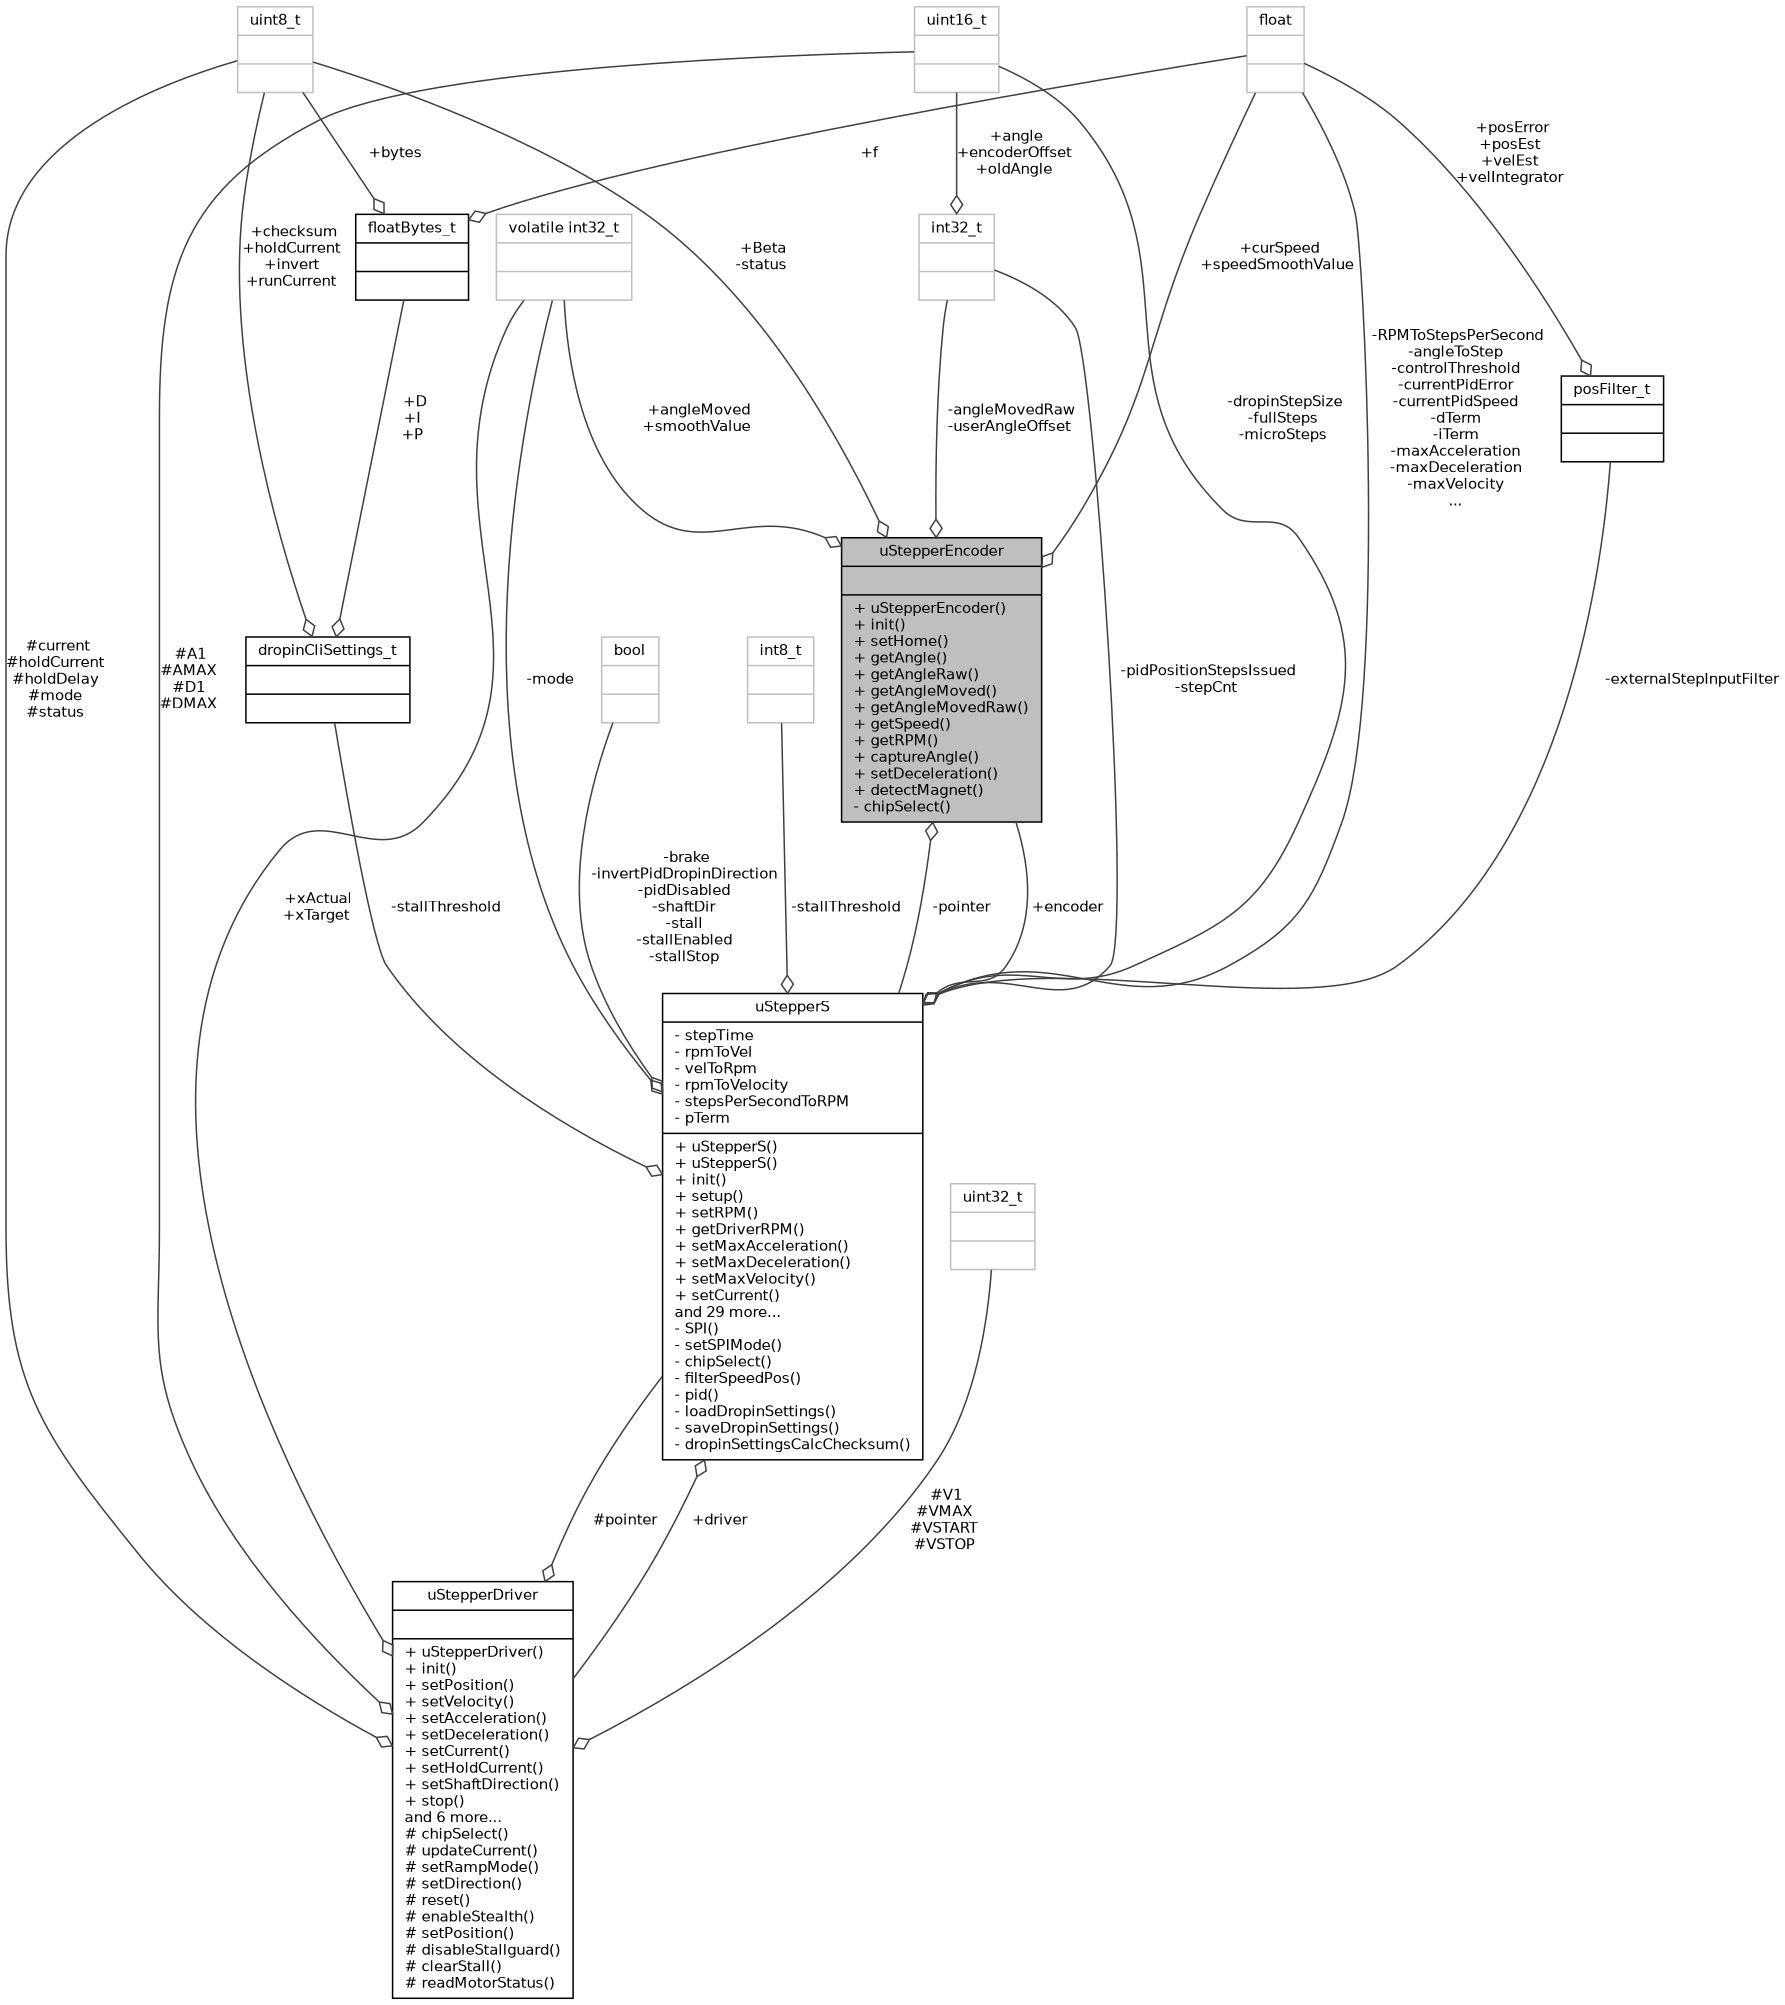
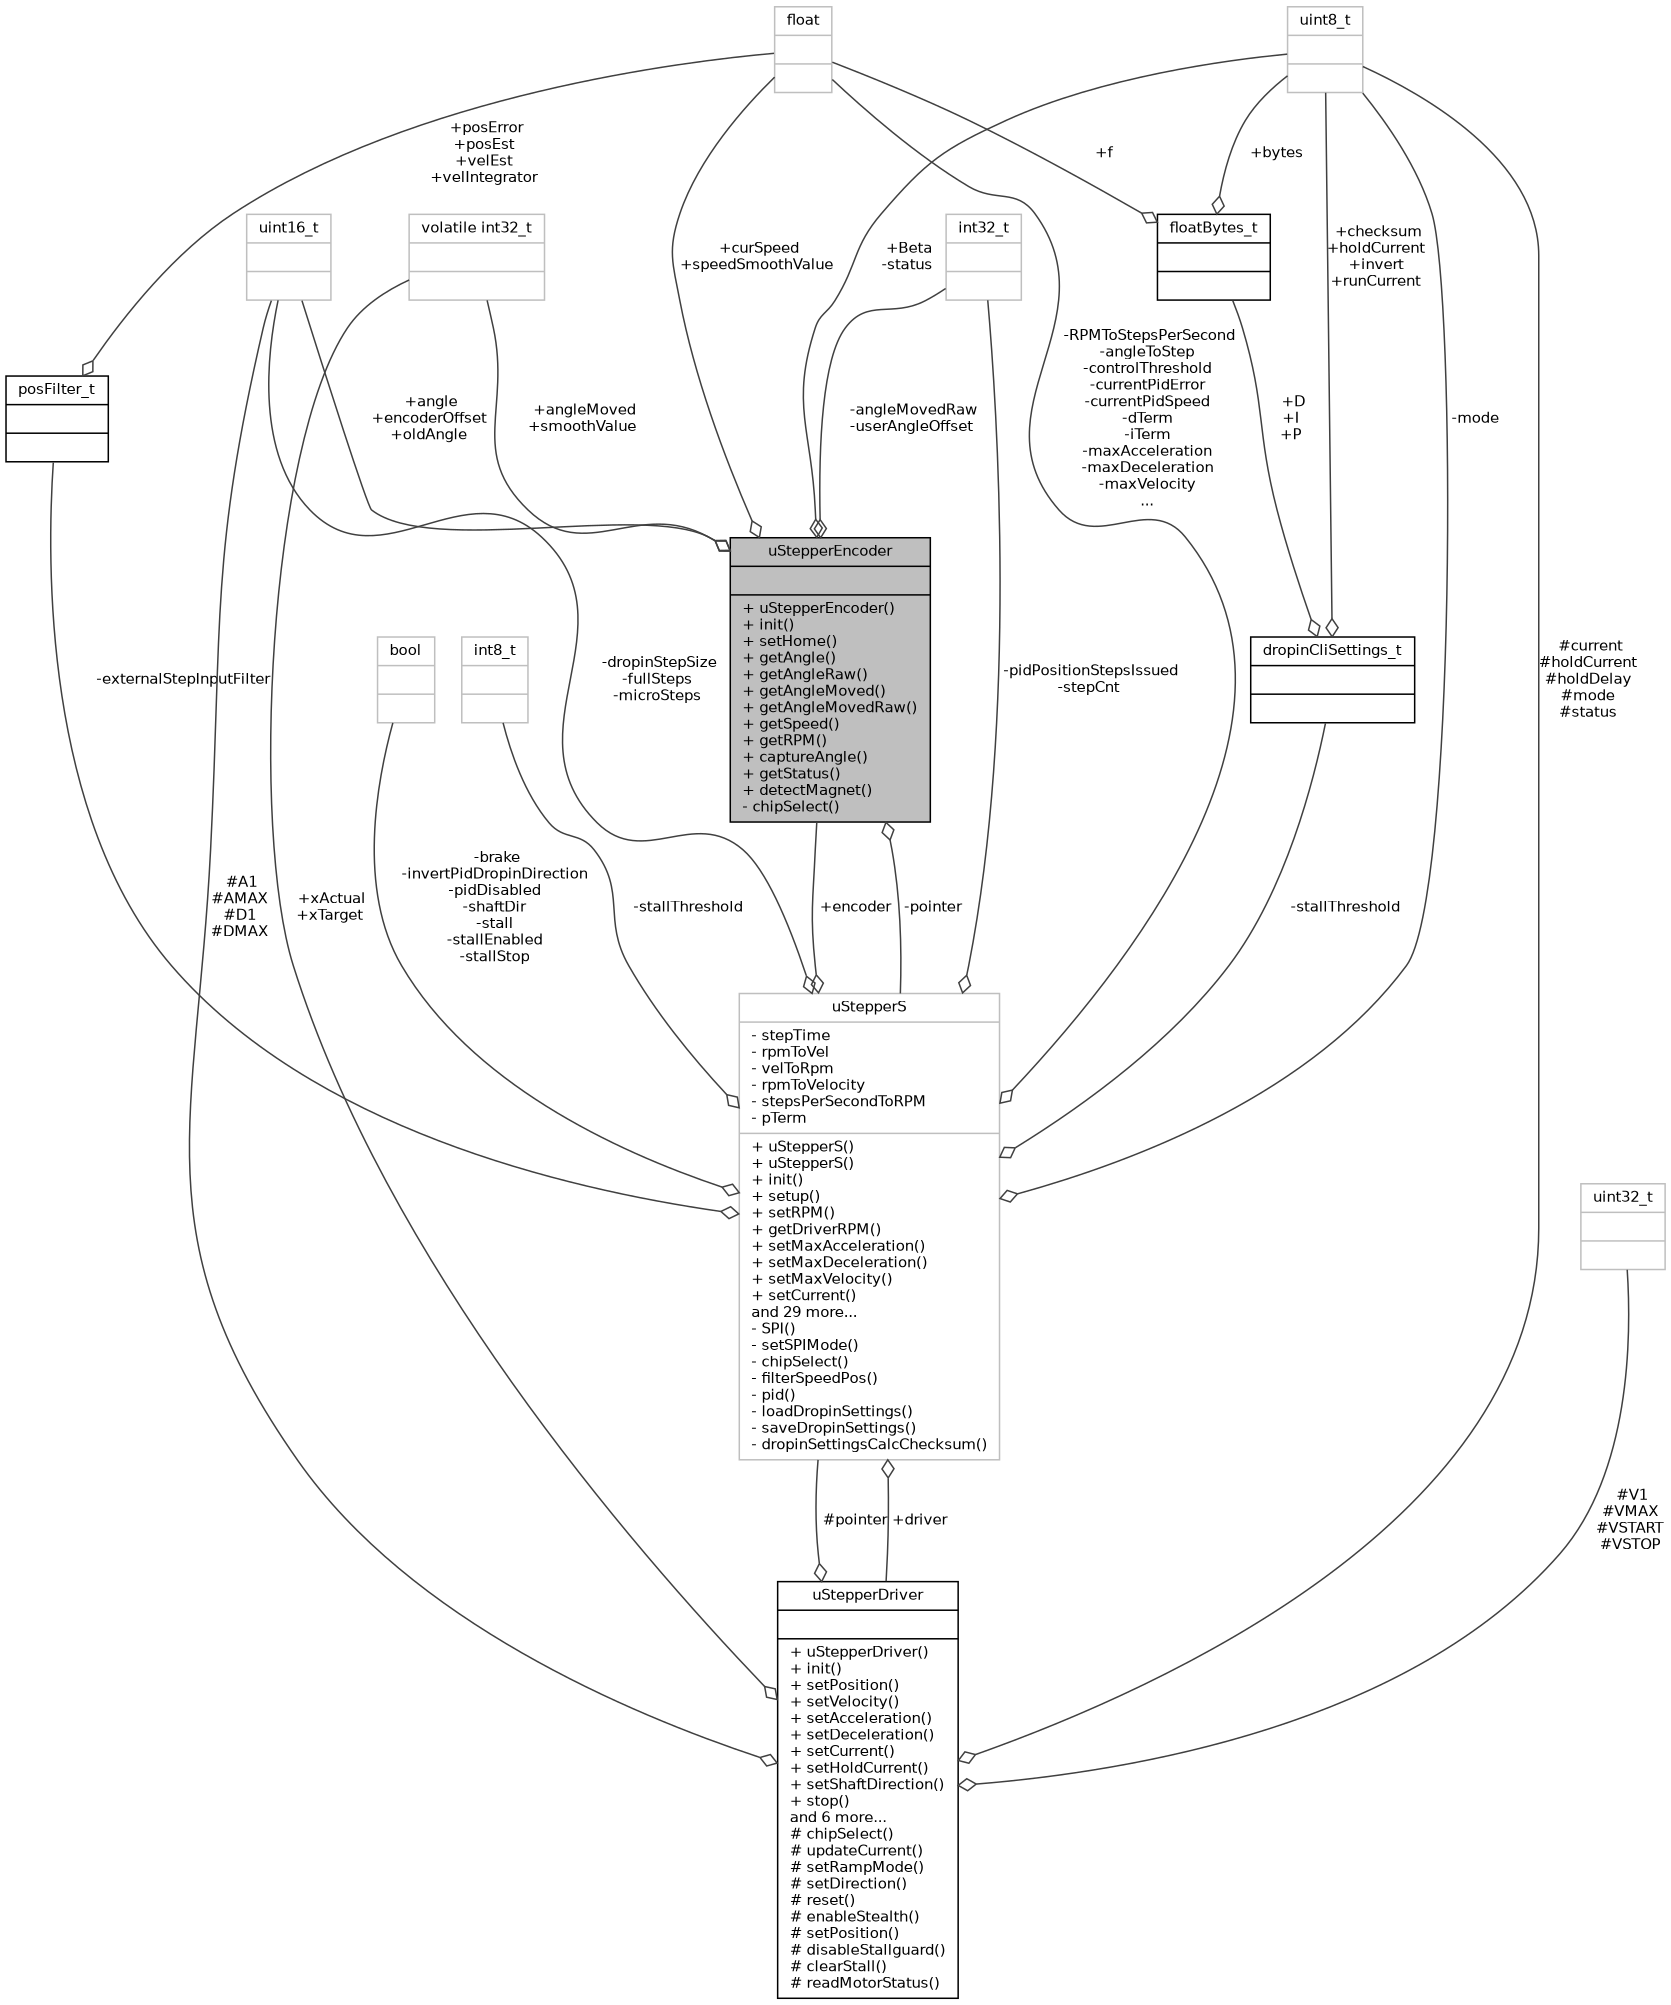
edge "uint16_t" -> "int32_t": now "uint16_t" -> "uStepperEncoder"
edge "volatile int32_t" -> "uStepperS": now "uint8_t" -> "uStepperS"
node "uStepperEncoder": text "+ setDeceleration()" -> "+ getStatus()"
node "uStepperS": color black -> grey75
